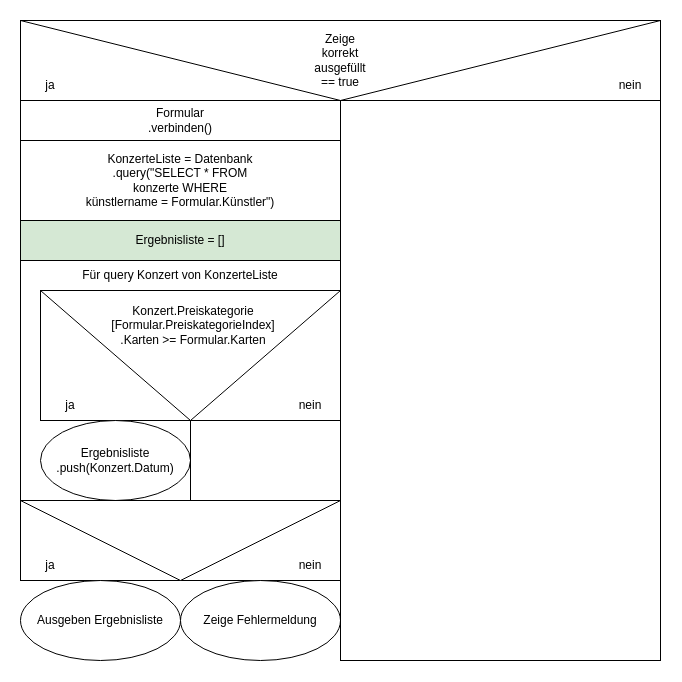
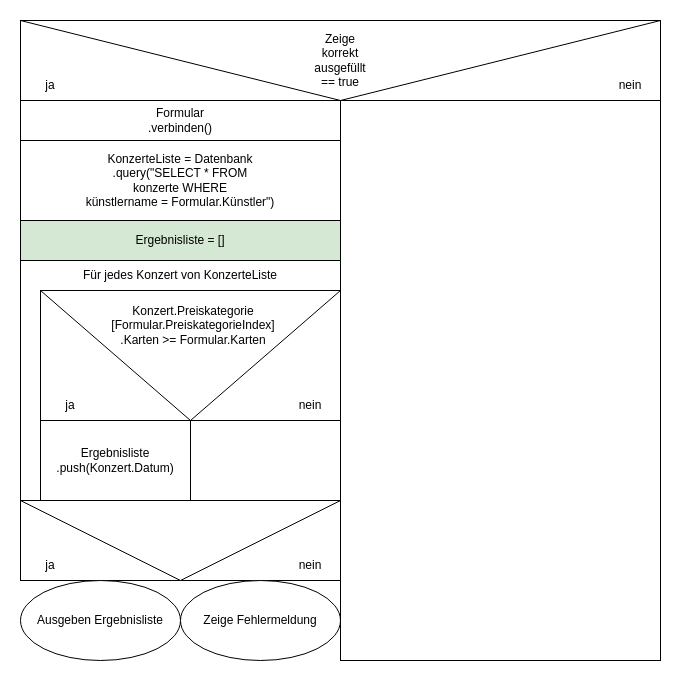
node "Für query Konzert von KonzerteListe": label "Für query Konzert von KonzerteListe" -> "Für jedes Konzert von KonzerteListe"
node "Ergebnisliste .push(Konzert.Datum)": shape ellipse -> rectangle
